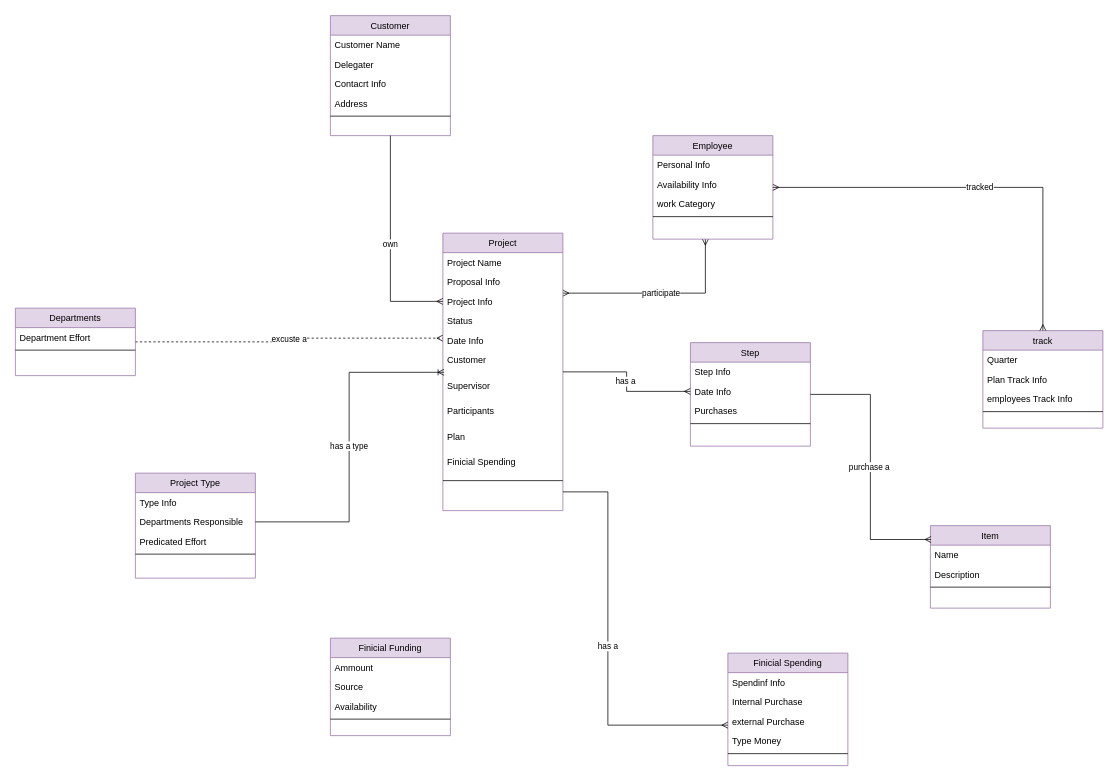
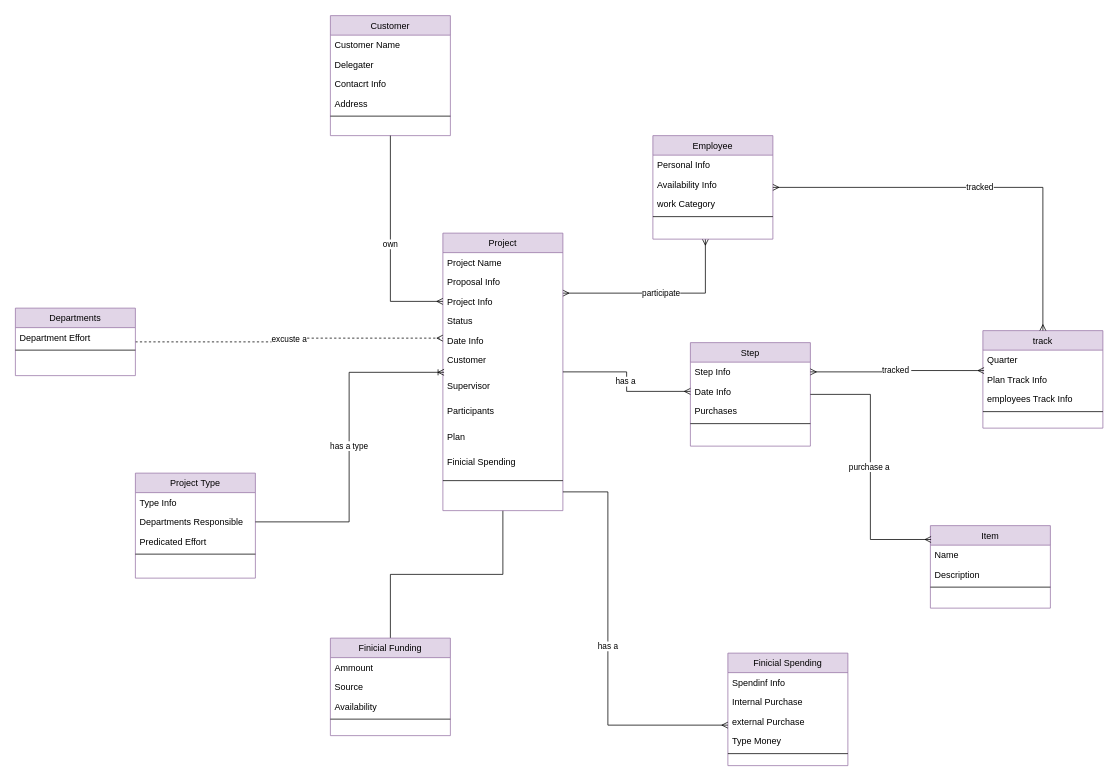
edge "Step Info" -- "Plan Track Info": added, label "tracked"
edge "Project" -- "Finicial Funding": added
